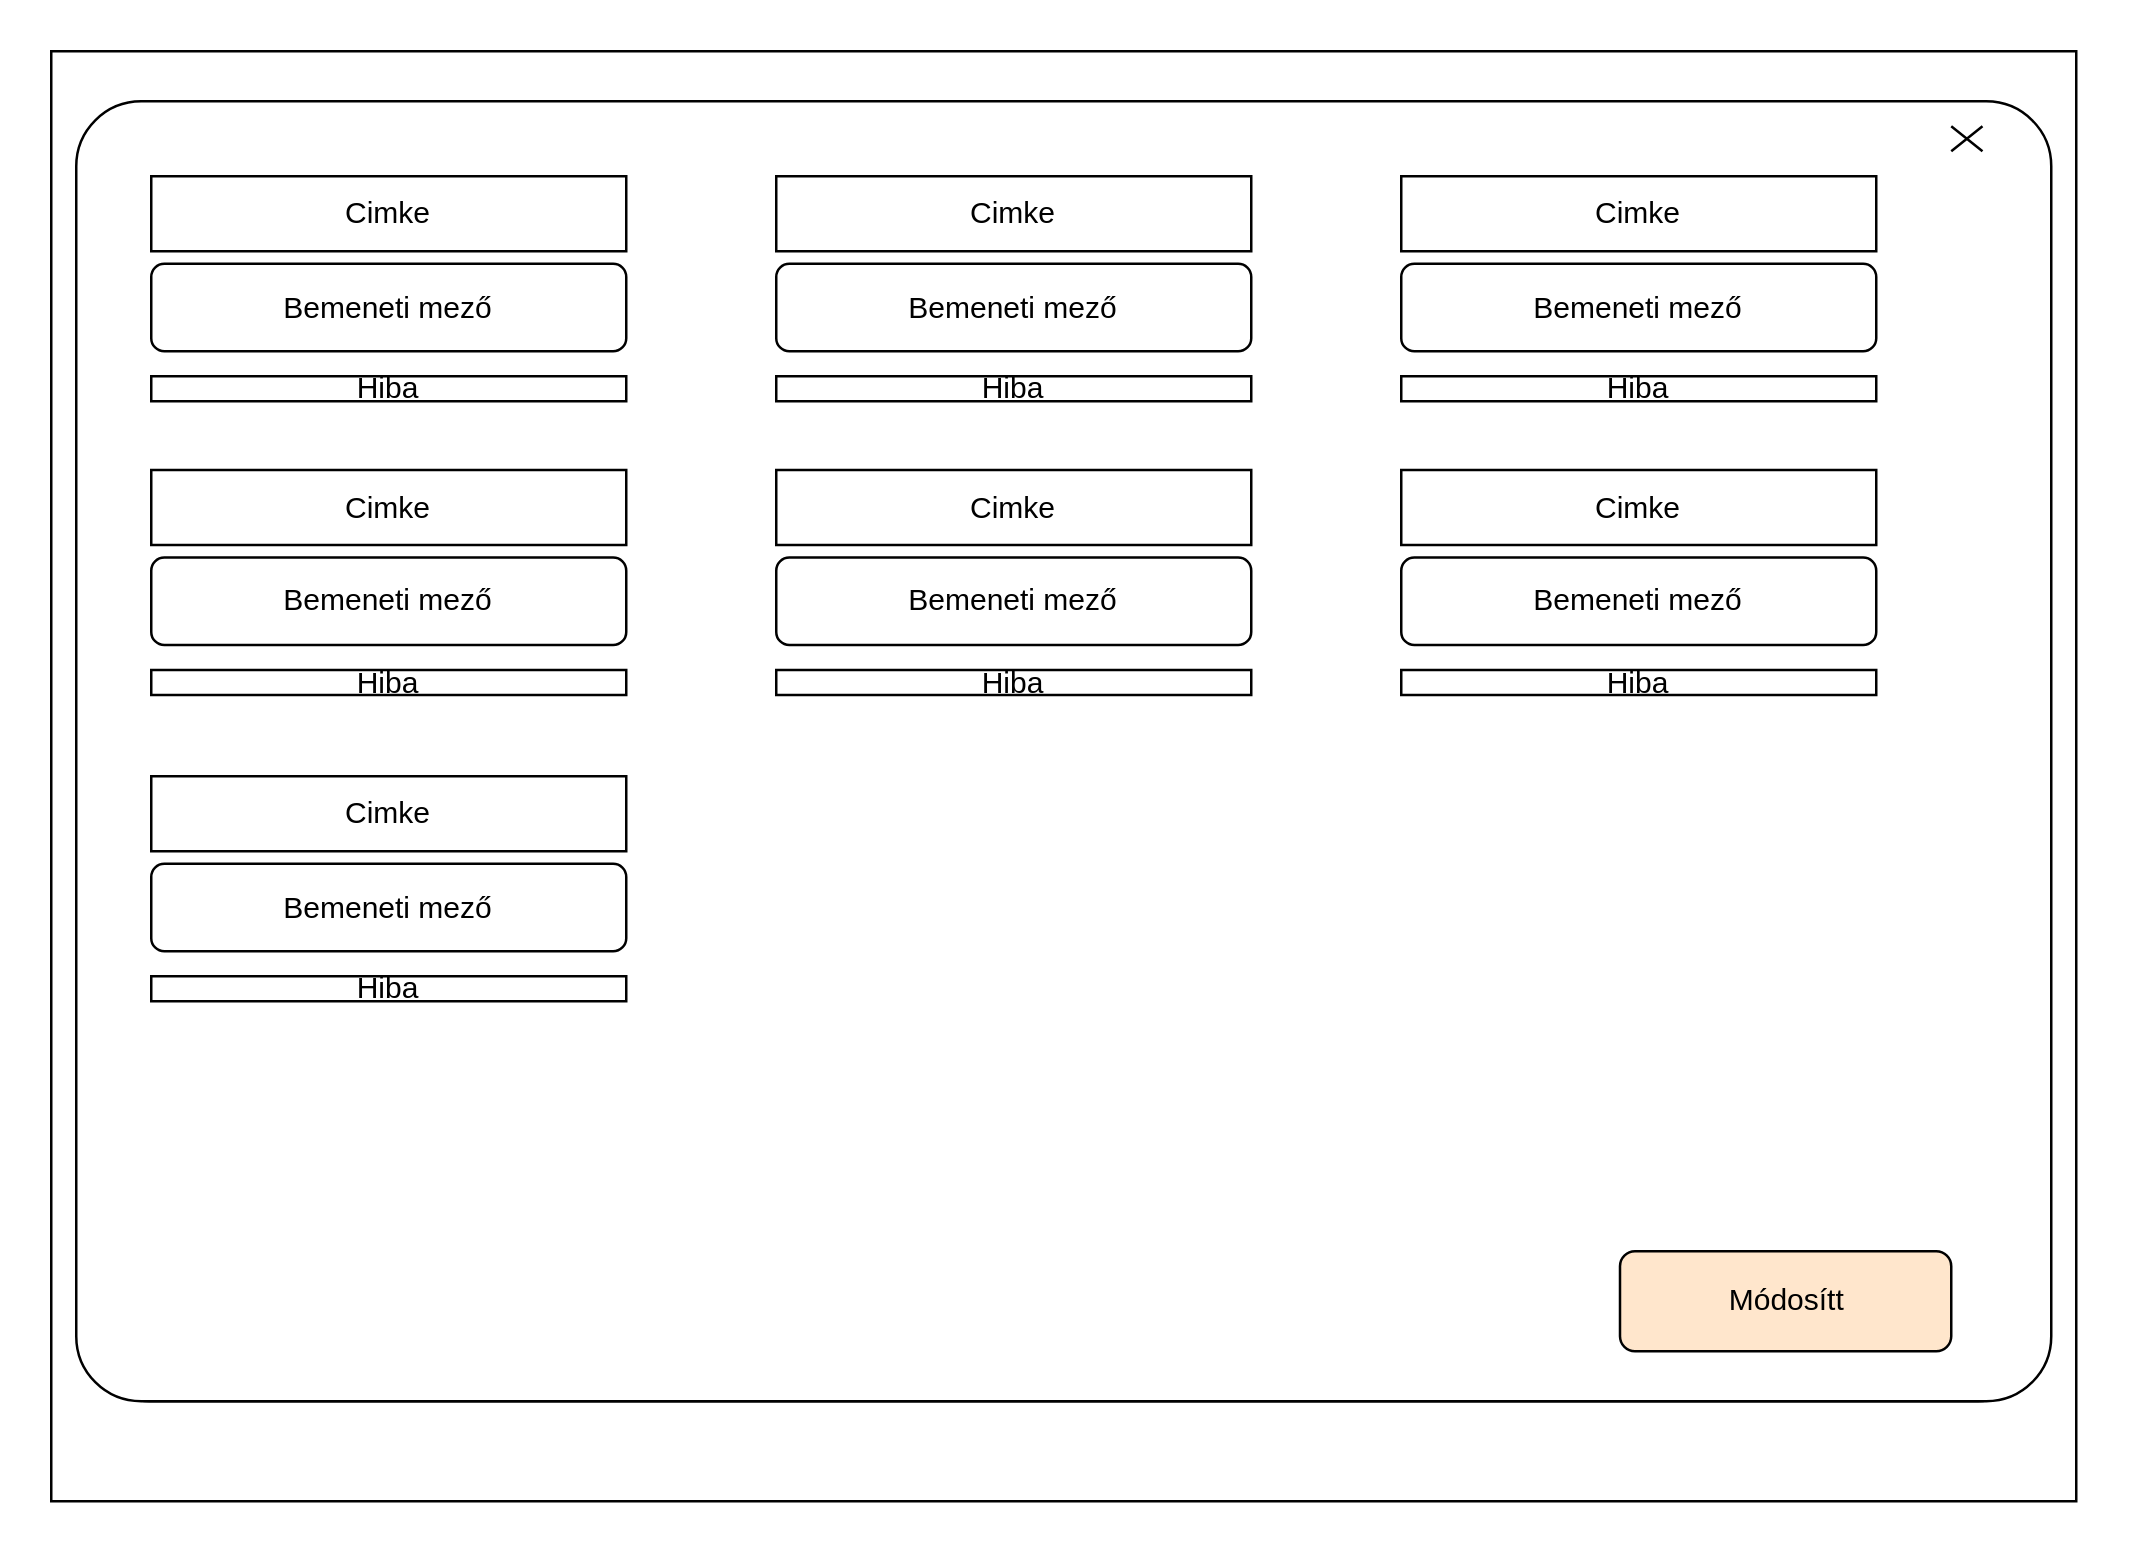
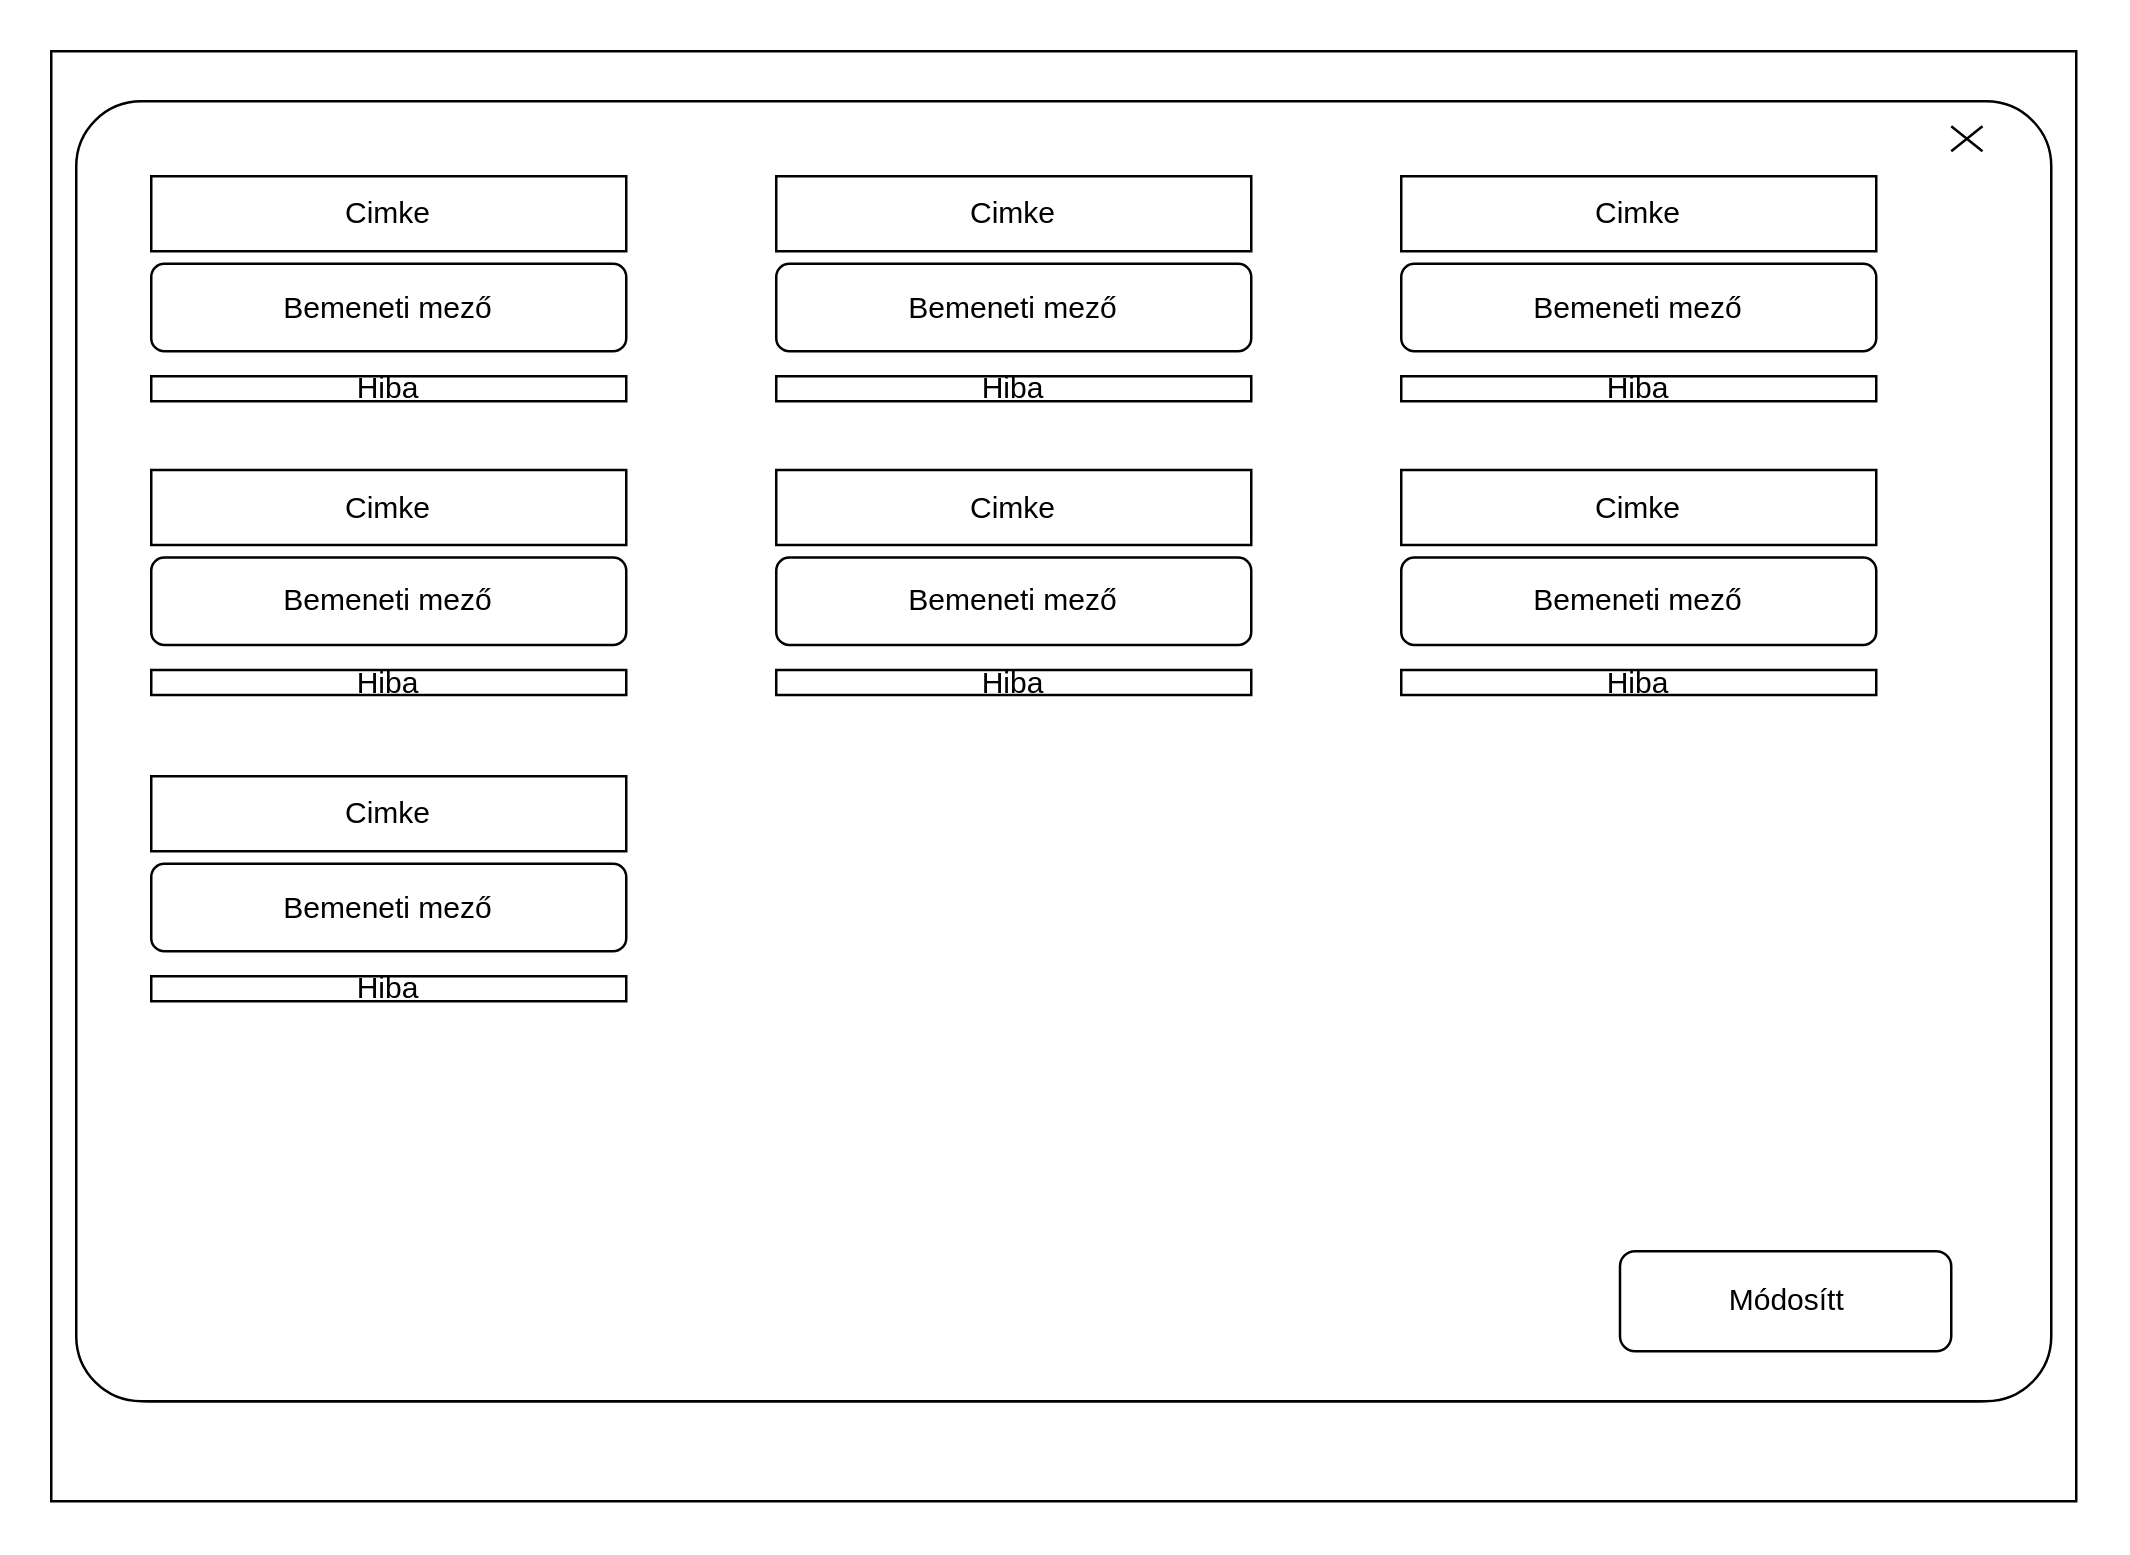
node "Módosítt": fillcolor #ffe6cc -> #ffffff
